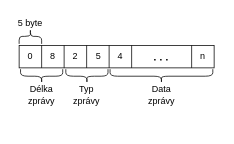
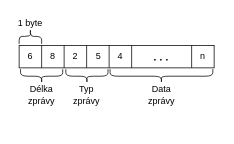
node "5 byte": label "5 byte" -> "1 byte"
node "0": label "0" -> "6"
